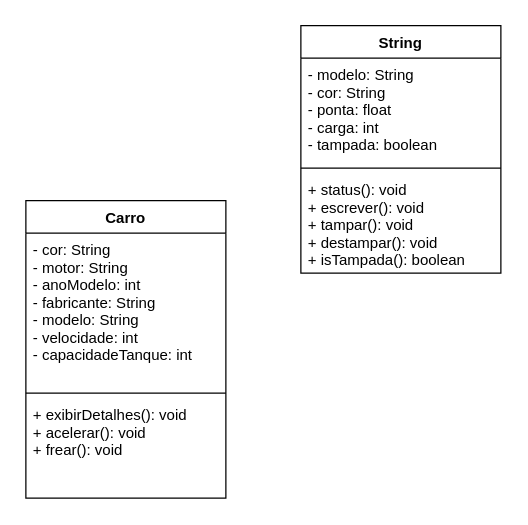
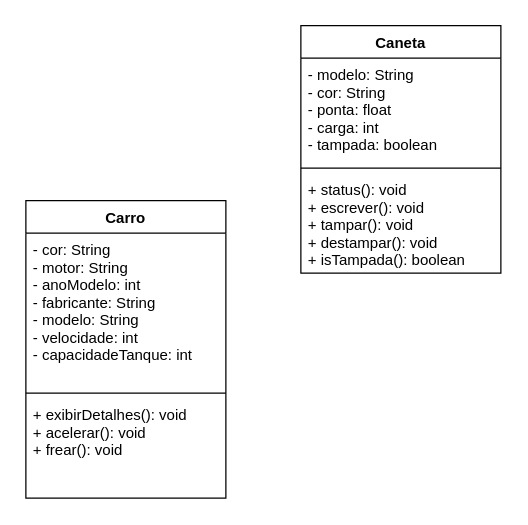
node "String": label "String" -> "Caneta"
